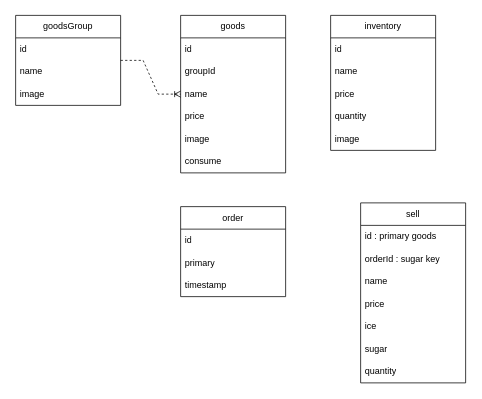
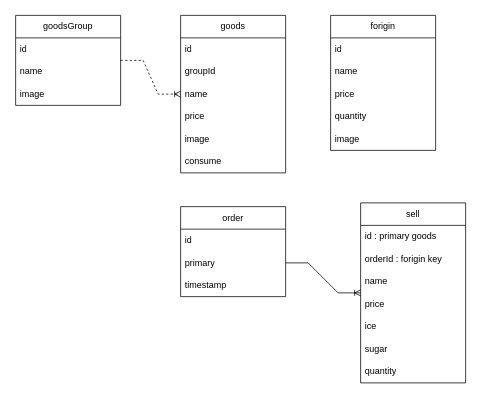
node "inventory": label "inventory" -> "forigin"
node "orderId : sugar key": label "orderId : sugar key" -> "orderId : forigin key"
edge "primary" -> "sell": added
